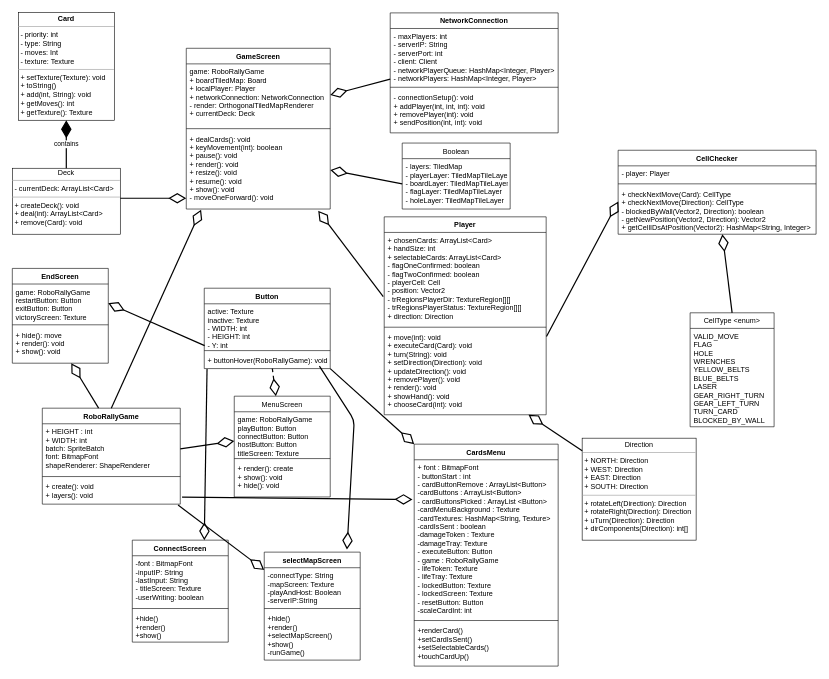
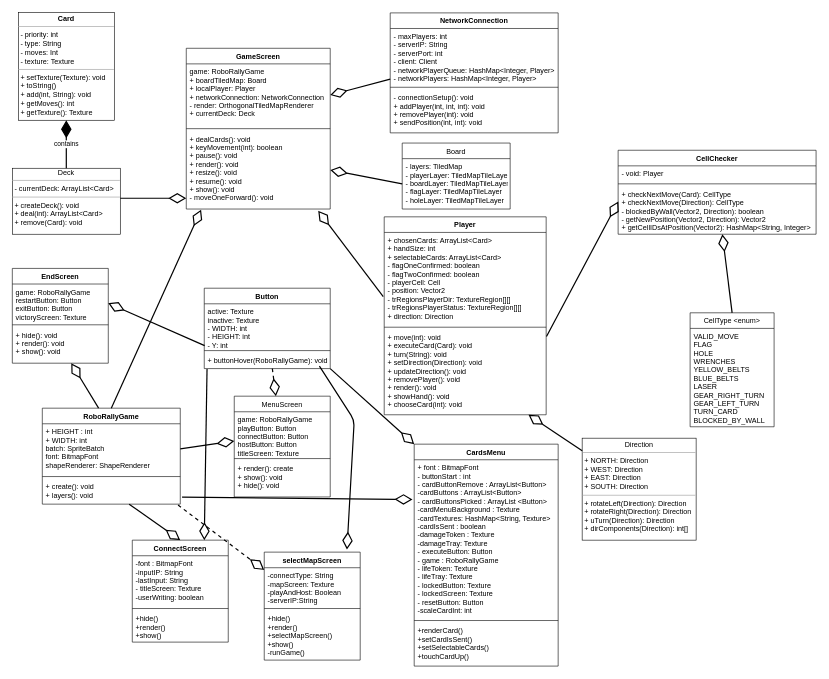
node "Boolean": label "Boolean" -> "Board"
node "- player: Player": label "- player: Player" -> "- void: Player"
node "+ hide(): move + render(): void + show(): void": label "+ hide(): move + render(): void + show(): void" -> "+ hide(): void + render(): void + show(): void"
edge "+ create(): void + layers(): void" -> "ConnectScreen": added
edge "+ create(): void + layers(): void" -> "selectMapScreen": style solid -> dashed
